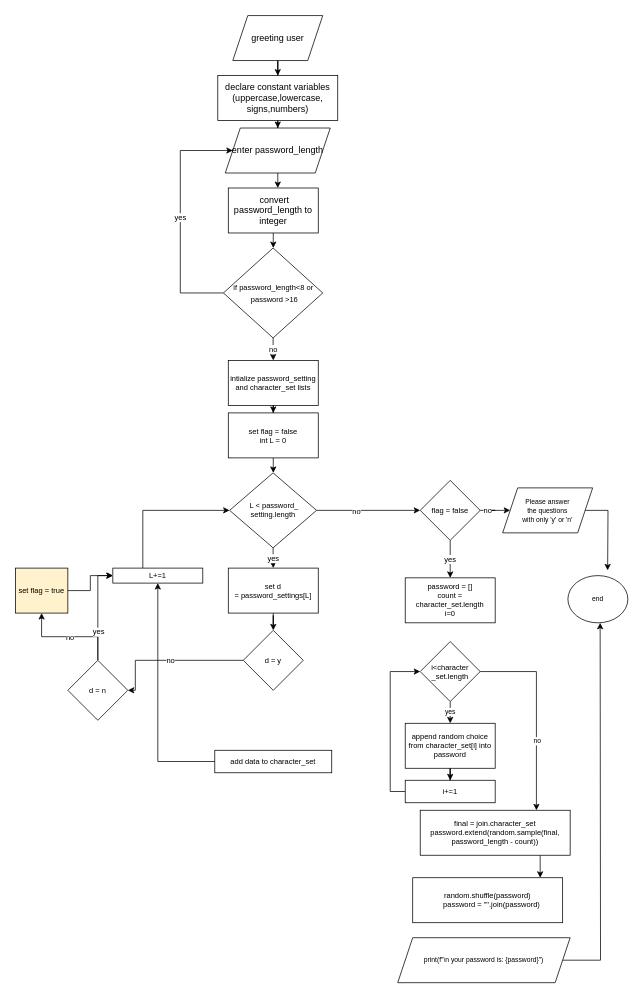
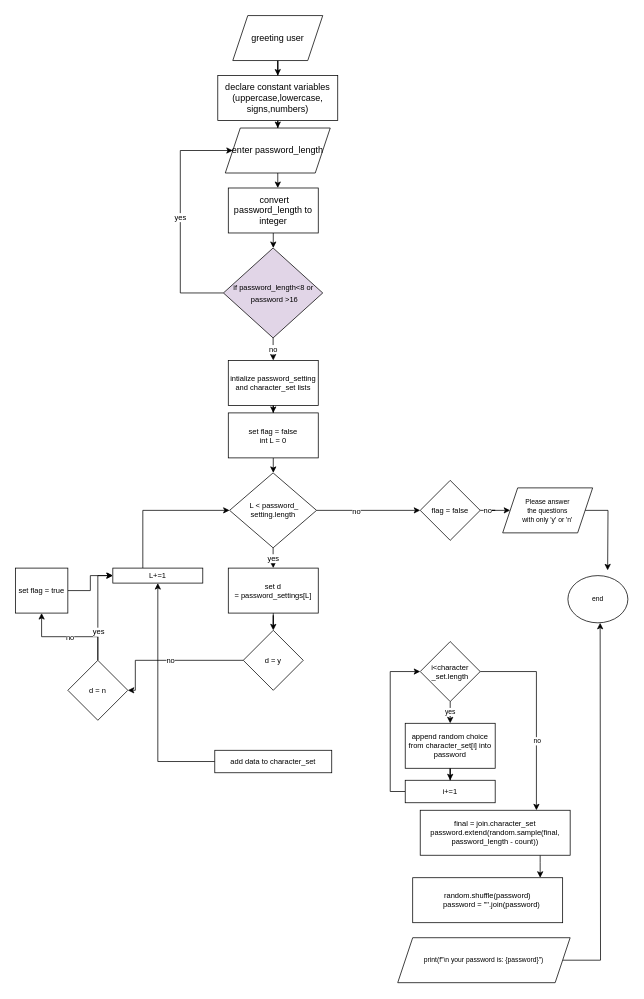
node "if password_length<8 or password >16": fillcolor #ffffff -> #e1d5e7
edge "flag = false" -> "password = [] count = character_set.length i=0": removed, label "yes"
node "set flag = true": fillcolor #fff2cc -> #ffffff
node "password = [] count = character_set.length i=0": removed
